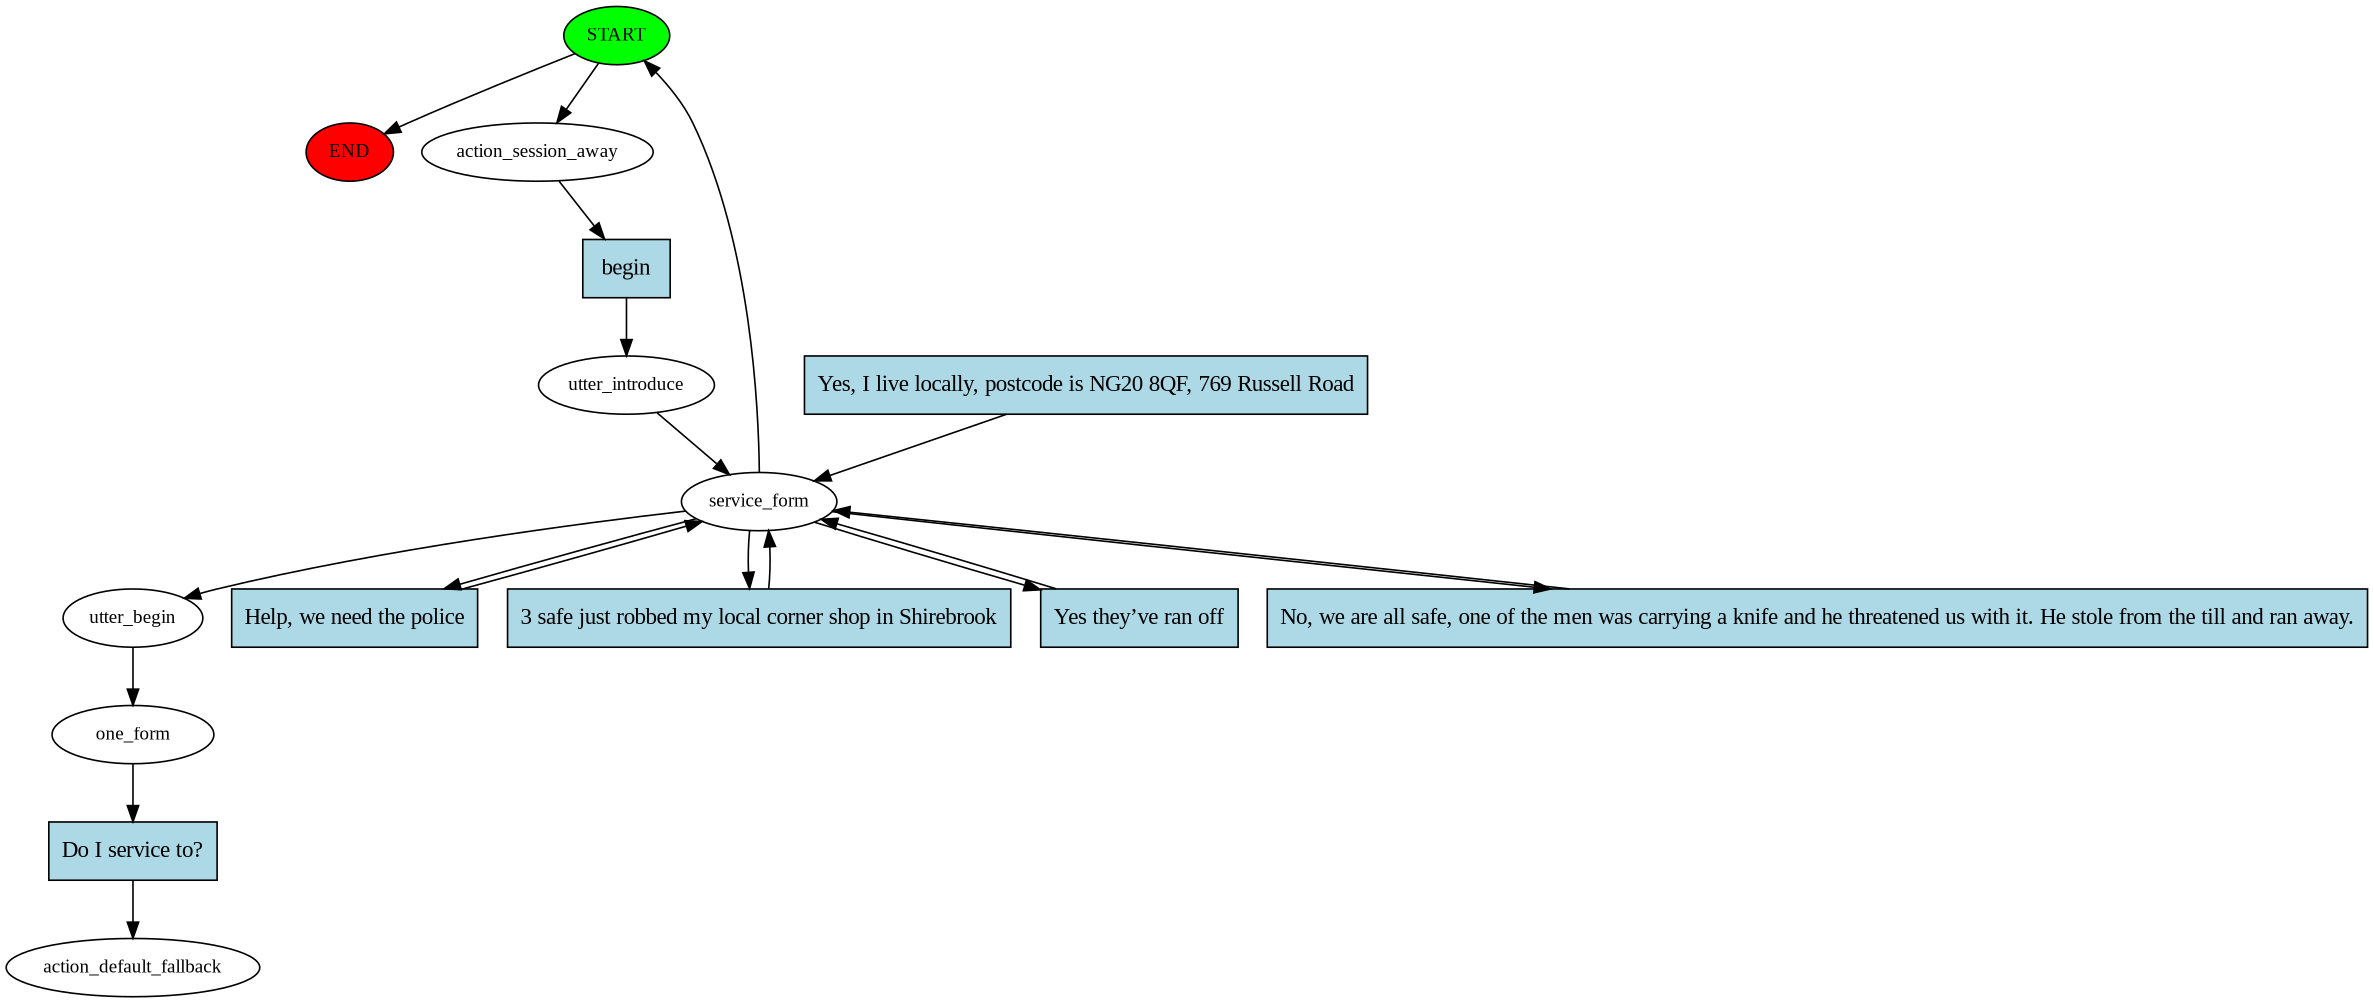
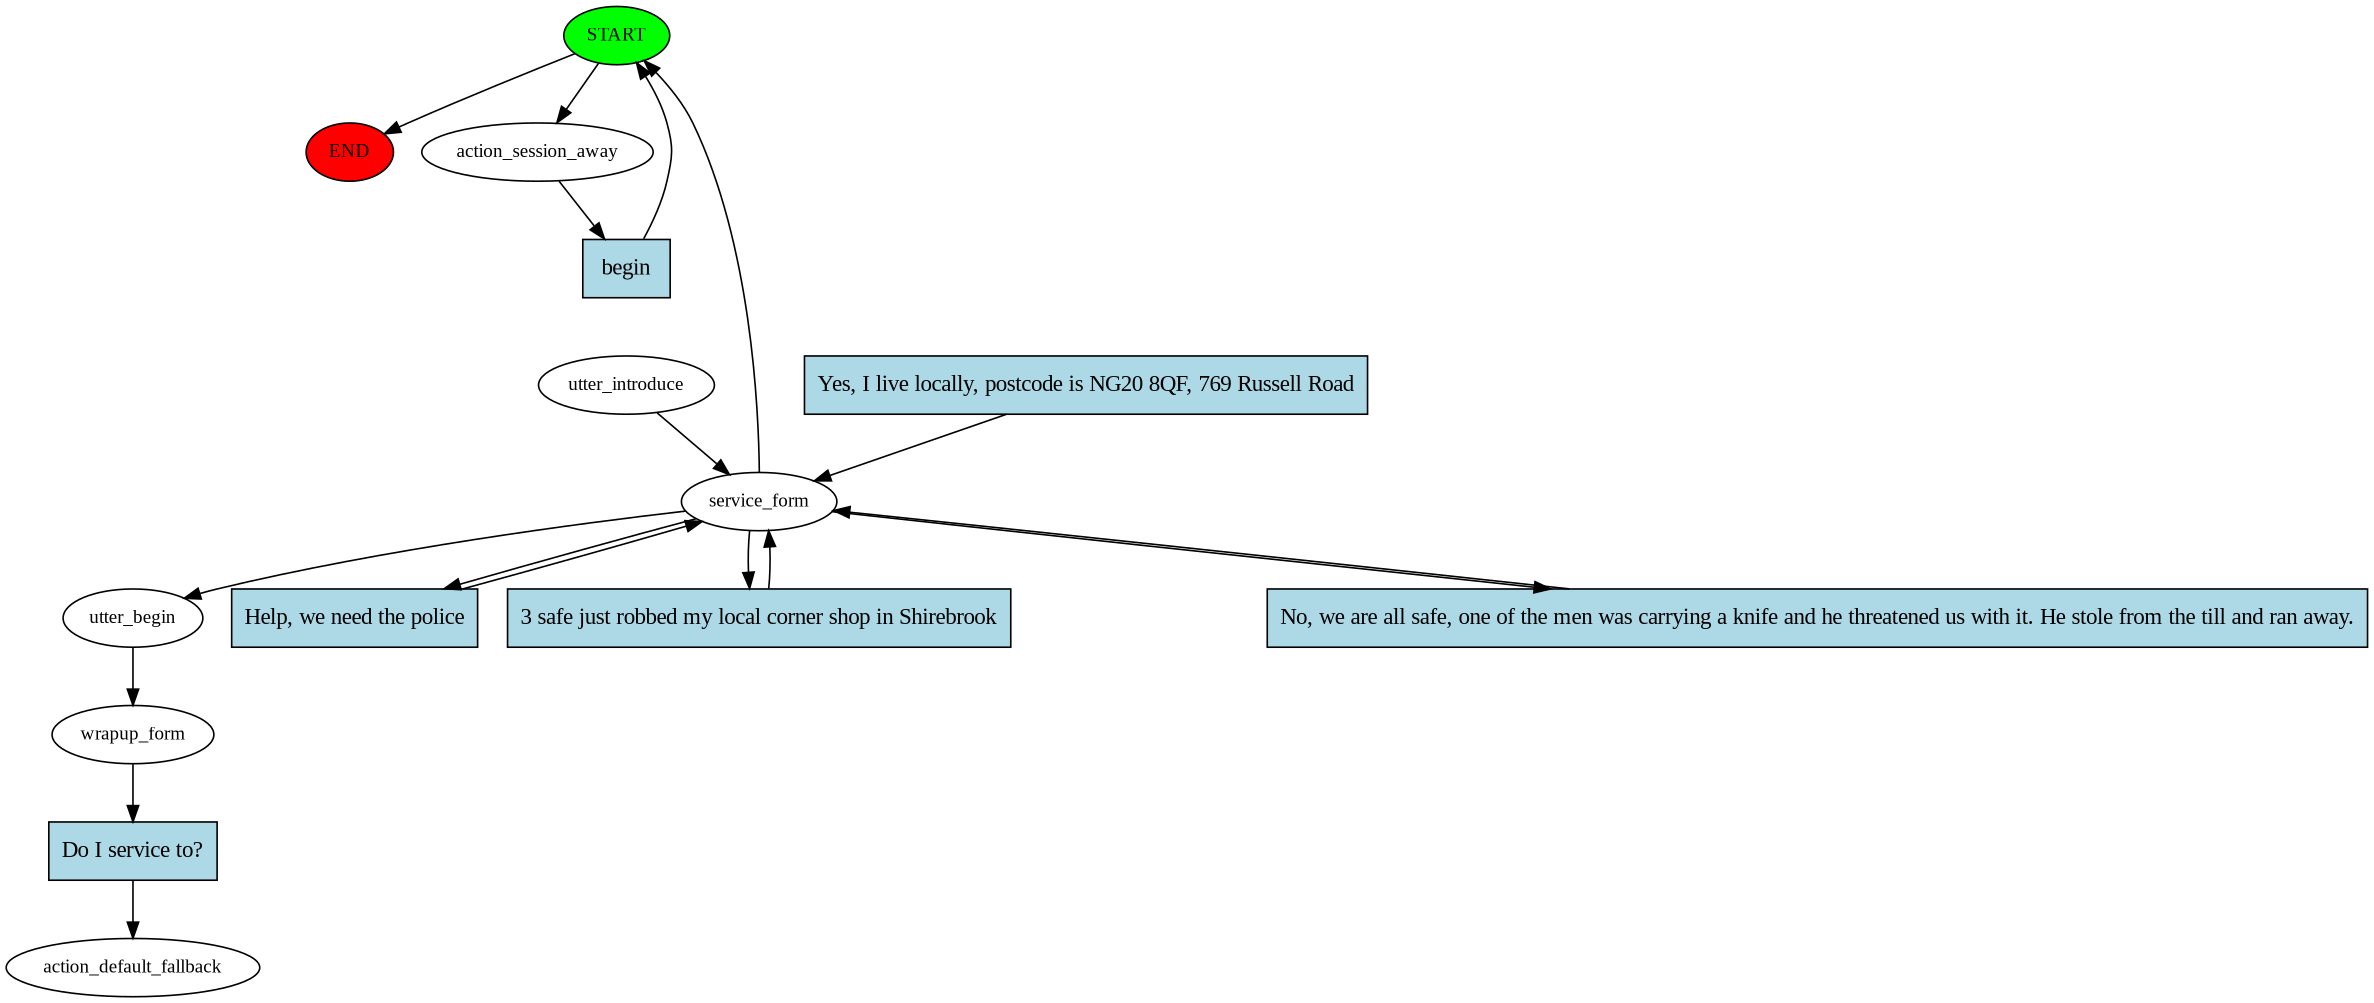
edge "begin" -> "utter_introduce": now "begin" -> "START"
node "Yes they’ve ran off": removed
node "one_form": label "one_form" -> "wrapup_form"
